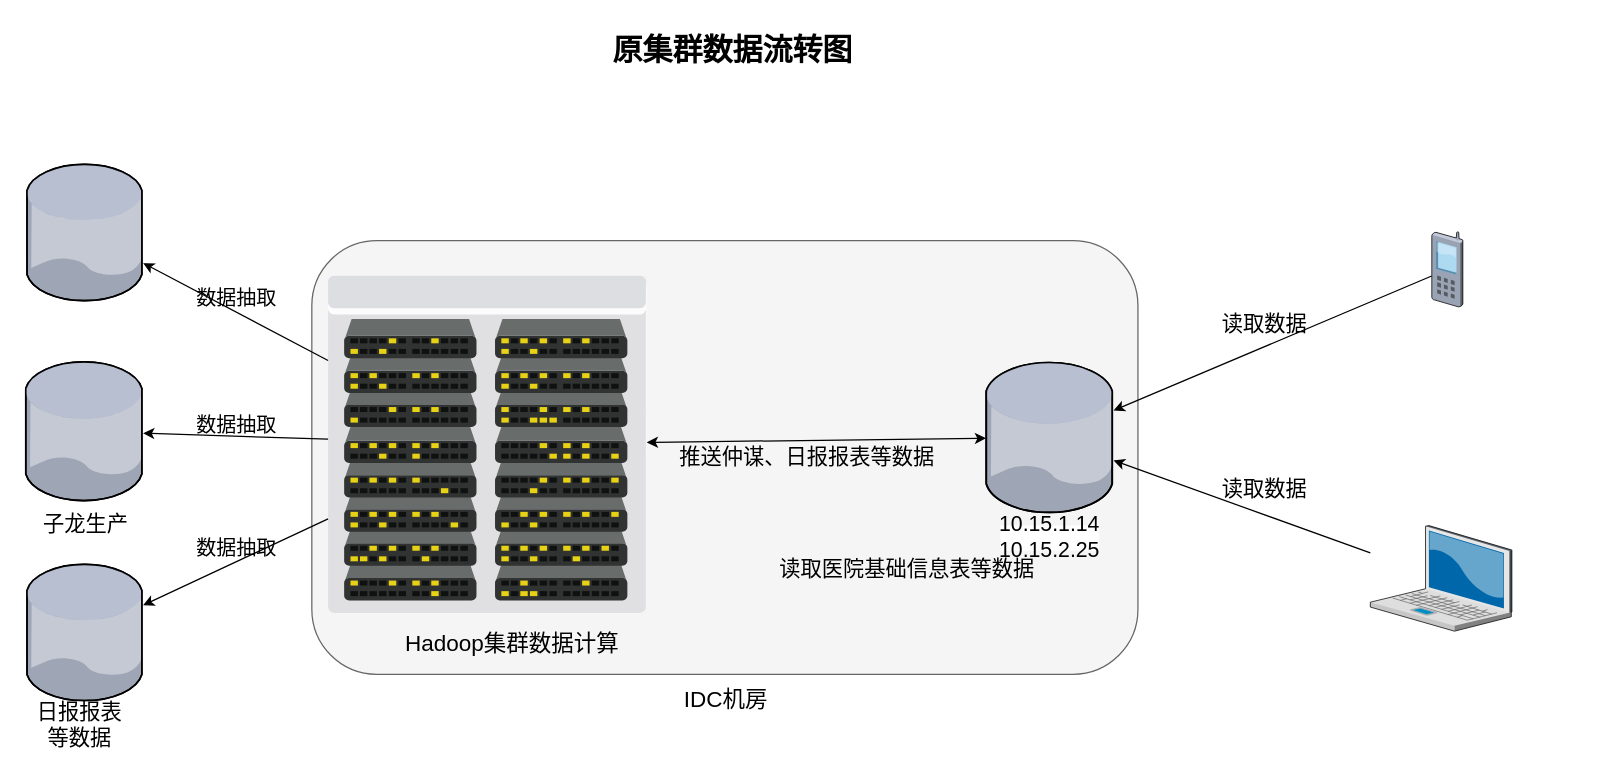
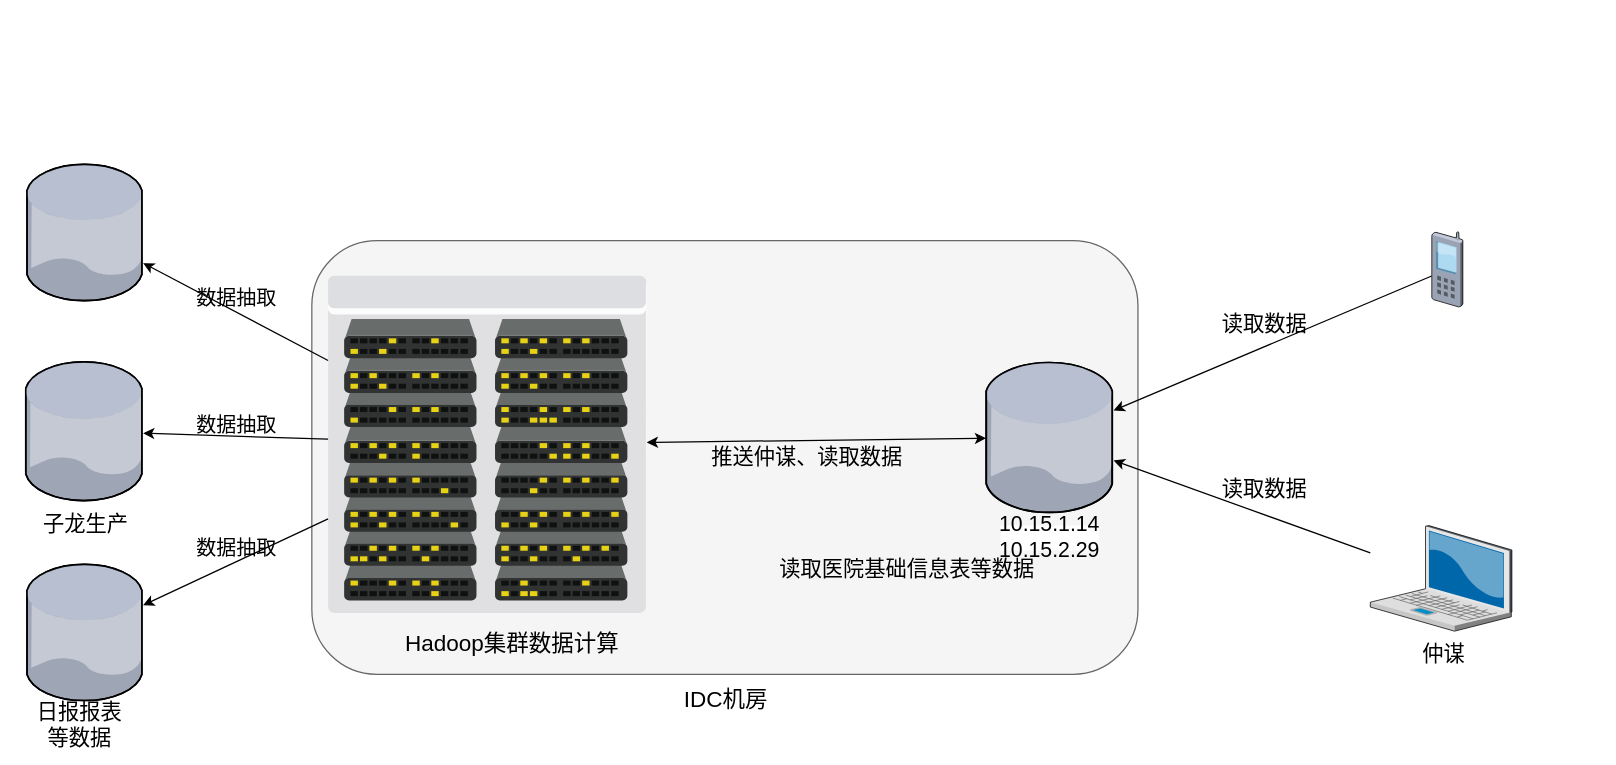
node "原集群数据流转图": removed
node "推送仲谋、日报报表等数据": label "推送仲谋、日报报表等数据" -> "推送仲谋、读取数据"
node "10.15.1.14 10.15.2.25": label "10.15.1.14 10.15.2.25" -> "10.15.1.14 10.15.2.29"
node "仲谋": added
